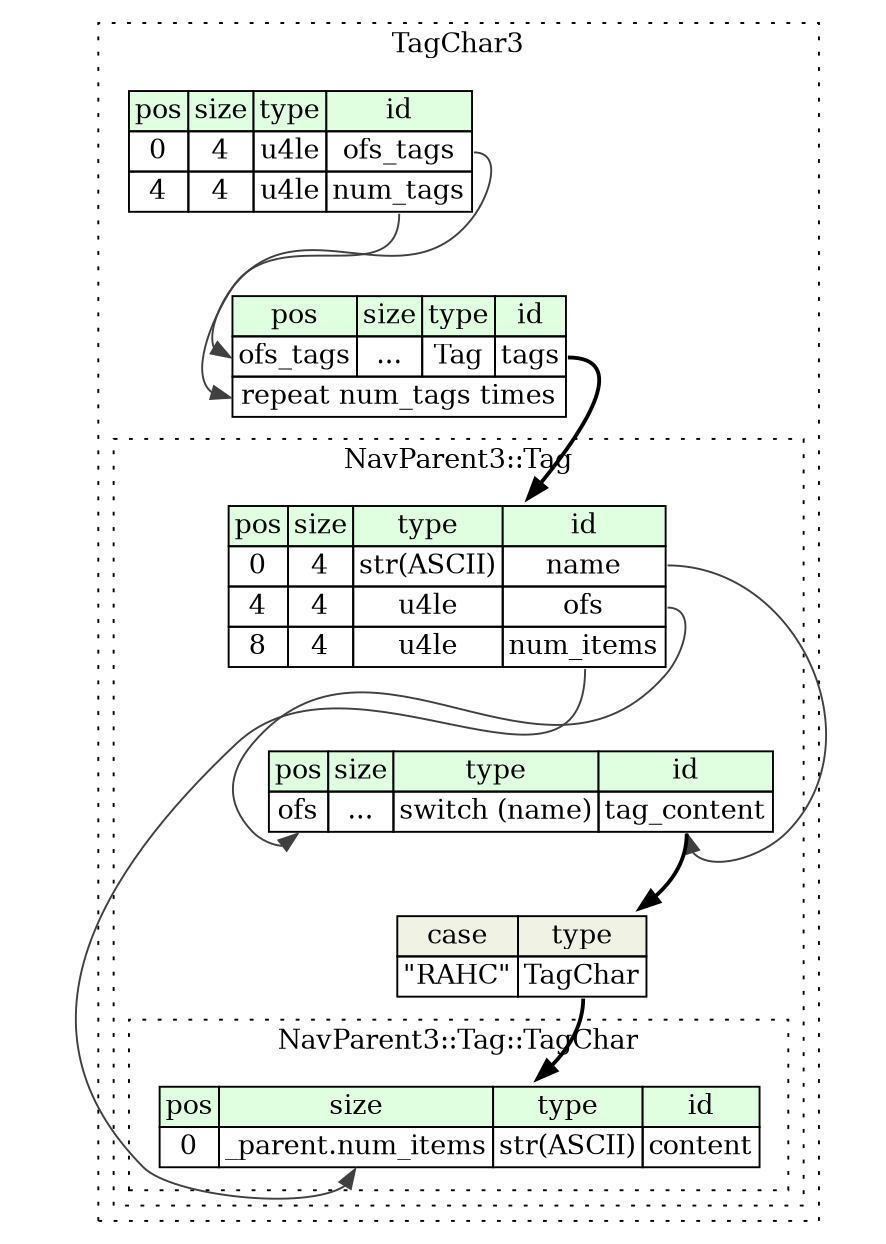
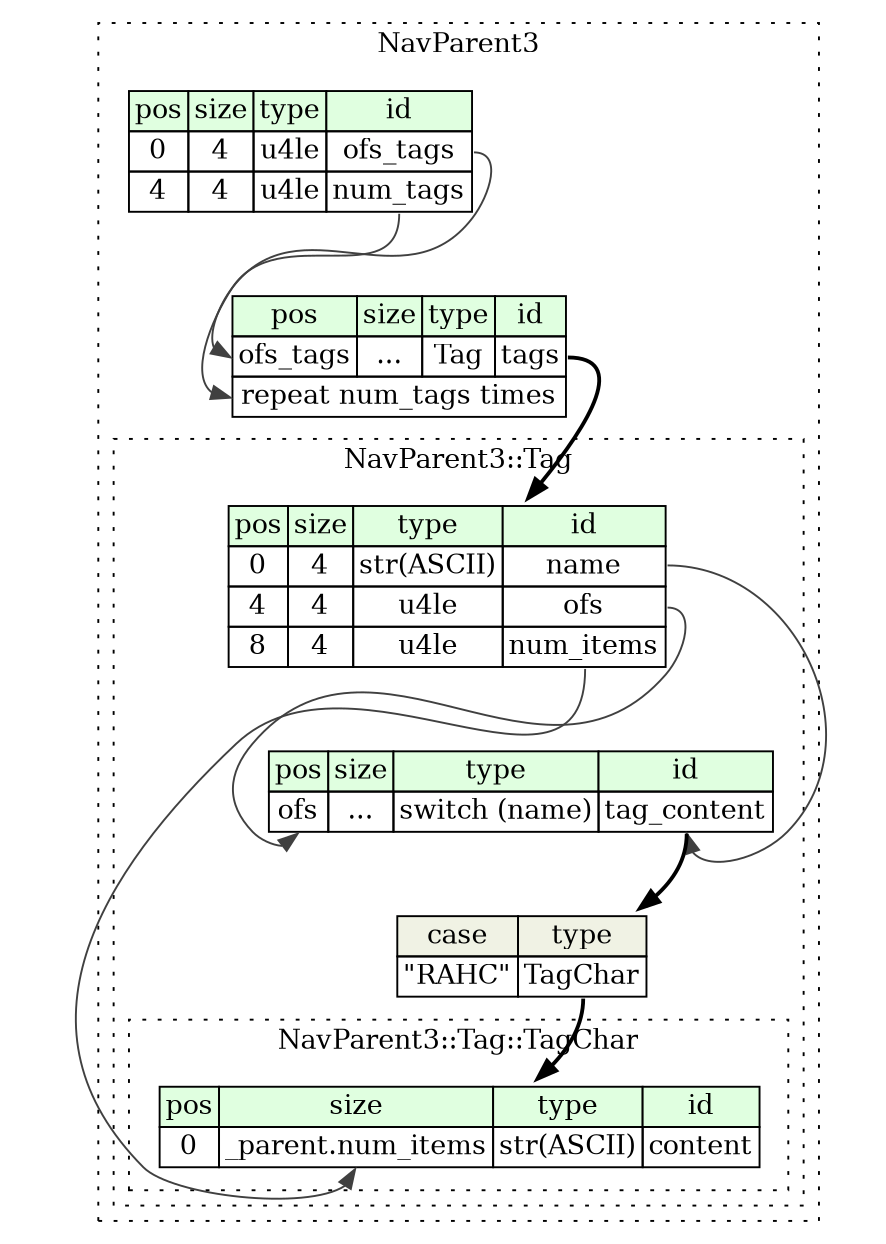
cluster "TagChar3": label "TagChar3" -> "NavParent3"
